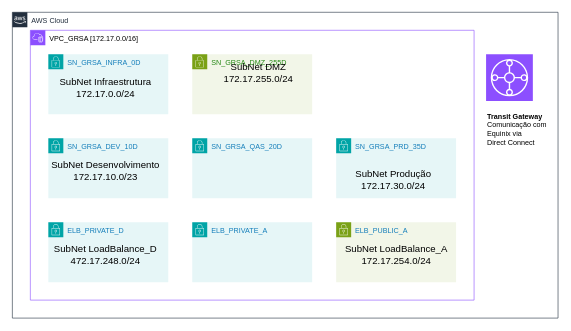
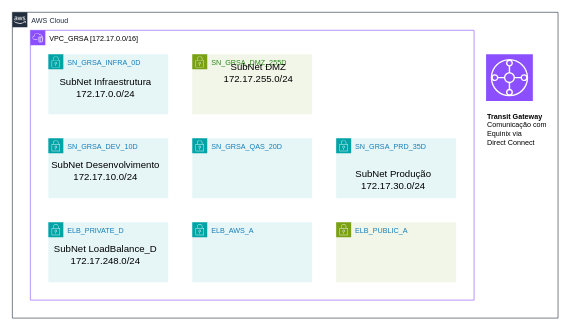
node "SubNet Desenvolvimento 172.17.10.0/23": label "SubNet Desenvolvimento 172.17.10.0/23" -> "SubNet Desenvolvimento 172.17.10.0/24"
node "ELB_PRIVATE_A": label "ELB_PRIVATE_A" -> "ELB_AWS_A"
node "SubNet LoadBalance_D 472.17.248.0/24": label "SubNet LoadBalance_D 472.17.248.0/24" -> "SubNet LoadBalance_D 172.17.248.0/24"
node "SubNet LoadBalance_A 172.17.254.0/24": removed
